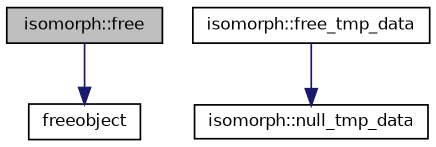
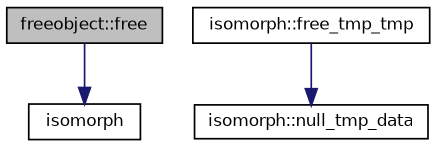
node "isomorph::free": label "isomorph::free" -> "freeobject::free"
node "isomorph::free_tmp_data": label "isomorph::free_tmp_data" -> "isomorph::free_tmp_tmp"
node "freeobject": label "freeobject" -> "isomorph"
